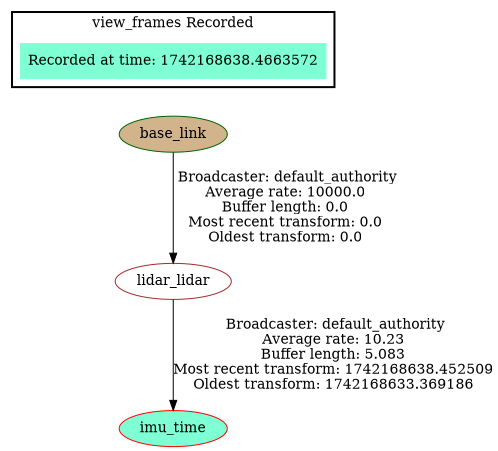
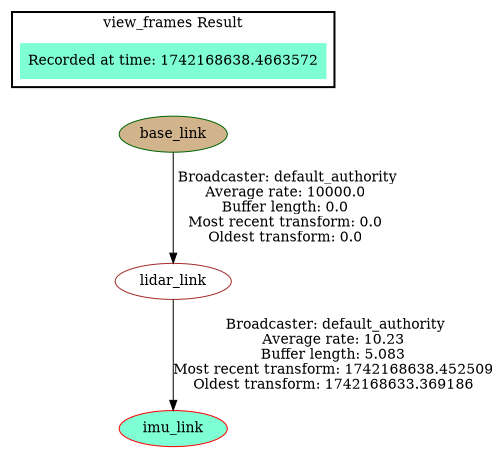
cluster "view_frames Recorded": label "view_frames Recorded" -> "view_frames Result"
node "lidar_lidar": label "lidar_lidar" -> "lidar_link"
node "imu_time": label "imu_time" -> "imu_link"
